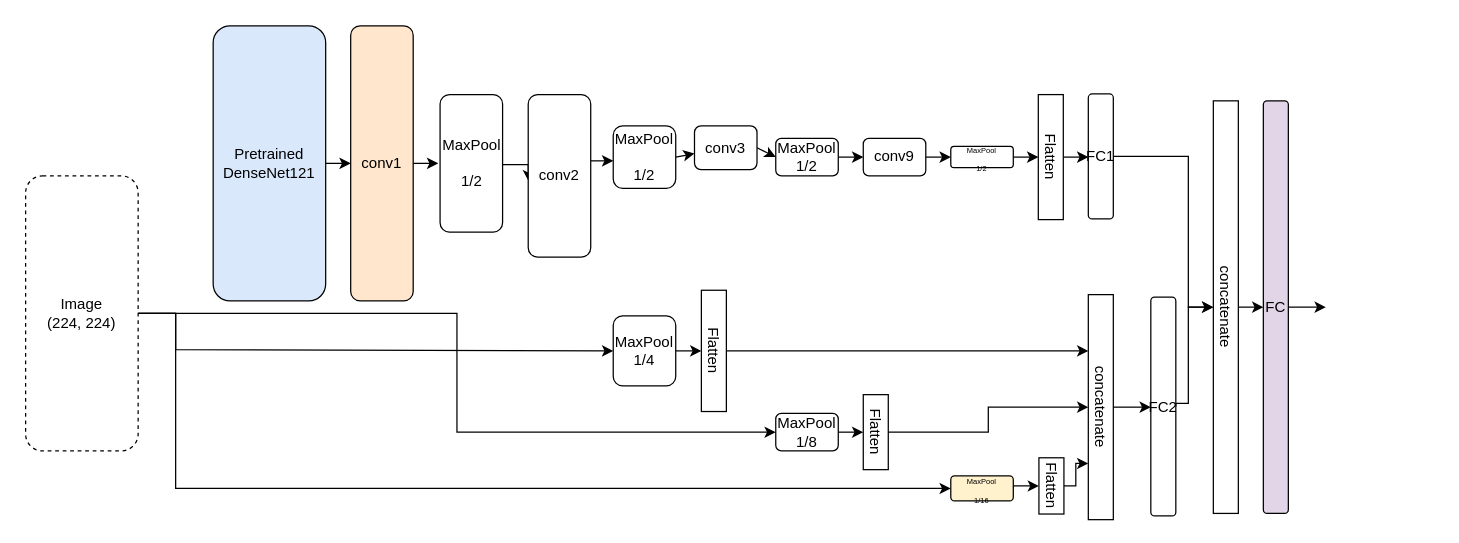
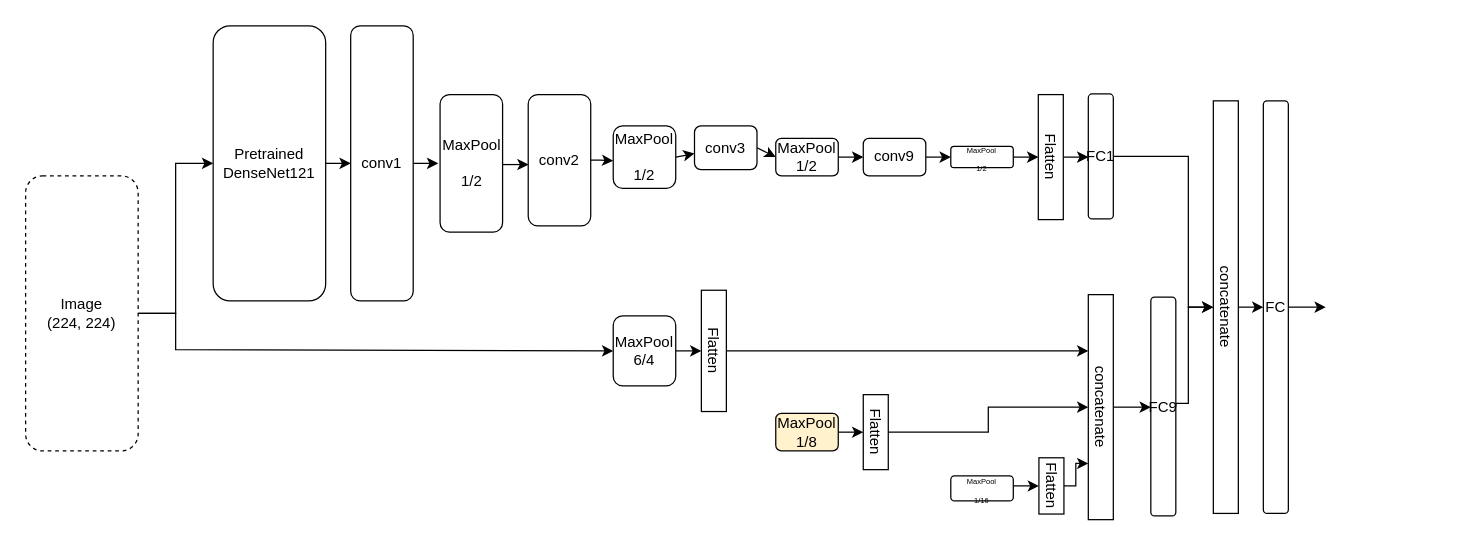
node "Pretrained DenseNet121": fillcolor #dae8fc -> #ffffff
node "conv1": fillcolor #ffe6cc -> #ffffff
node "conv2": size 63x163 -> 63x131
node "FC": fillcolor #e1d5e7 -> #ffffff
node "MaxPool 1/4": label "MaxPool 1/4" -> "MaxPool 6/4"
edge "Image (224, 224)" -> "MaxPool 1/8": now "Image (224, 224)" -> "Pretrained DenseNet121"
node "FC2": label "FC2" -> "FC9"
node "MaxPool 1/8": fillcolor #ffffff -> #fff2cc
edge "Image (224, 224)" -> "MaxPool 1/16": removed
node "MaxPool 1/16": fillcolor #fff2cc -> #ffffff
